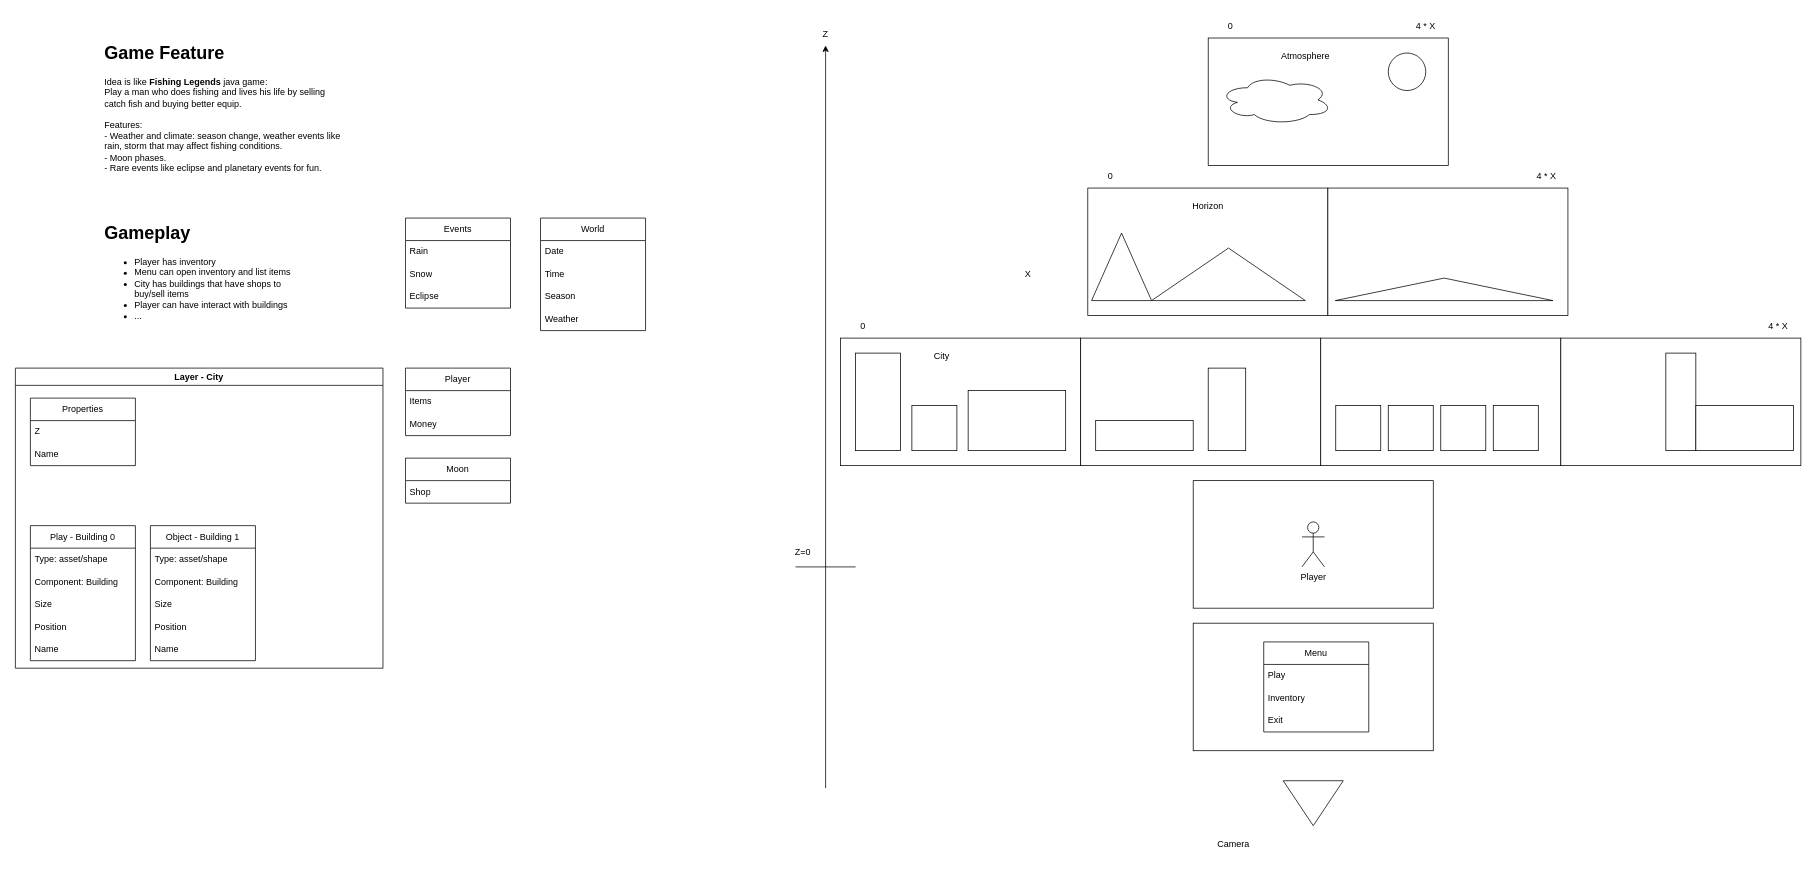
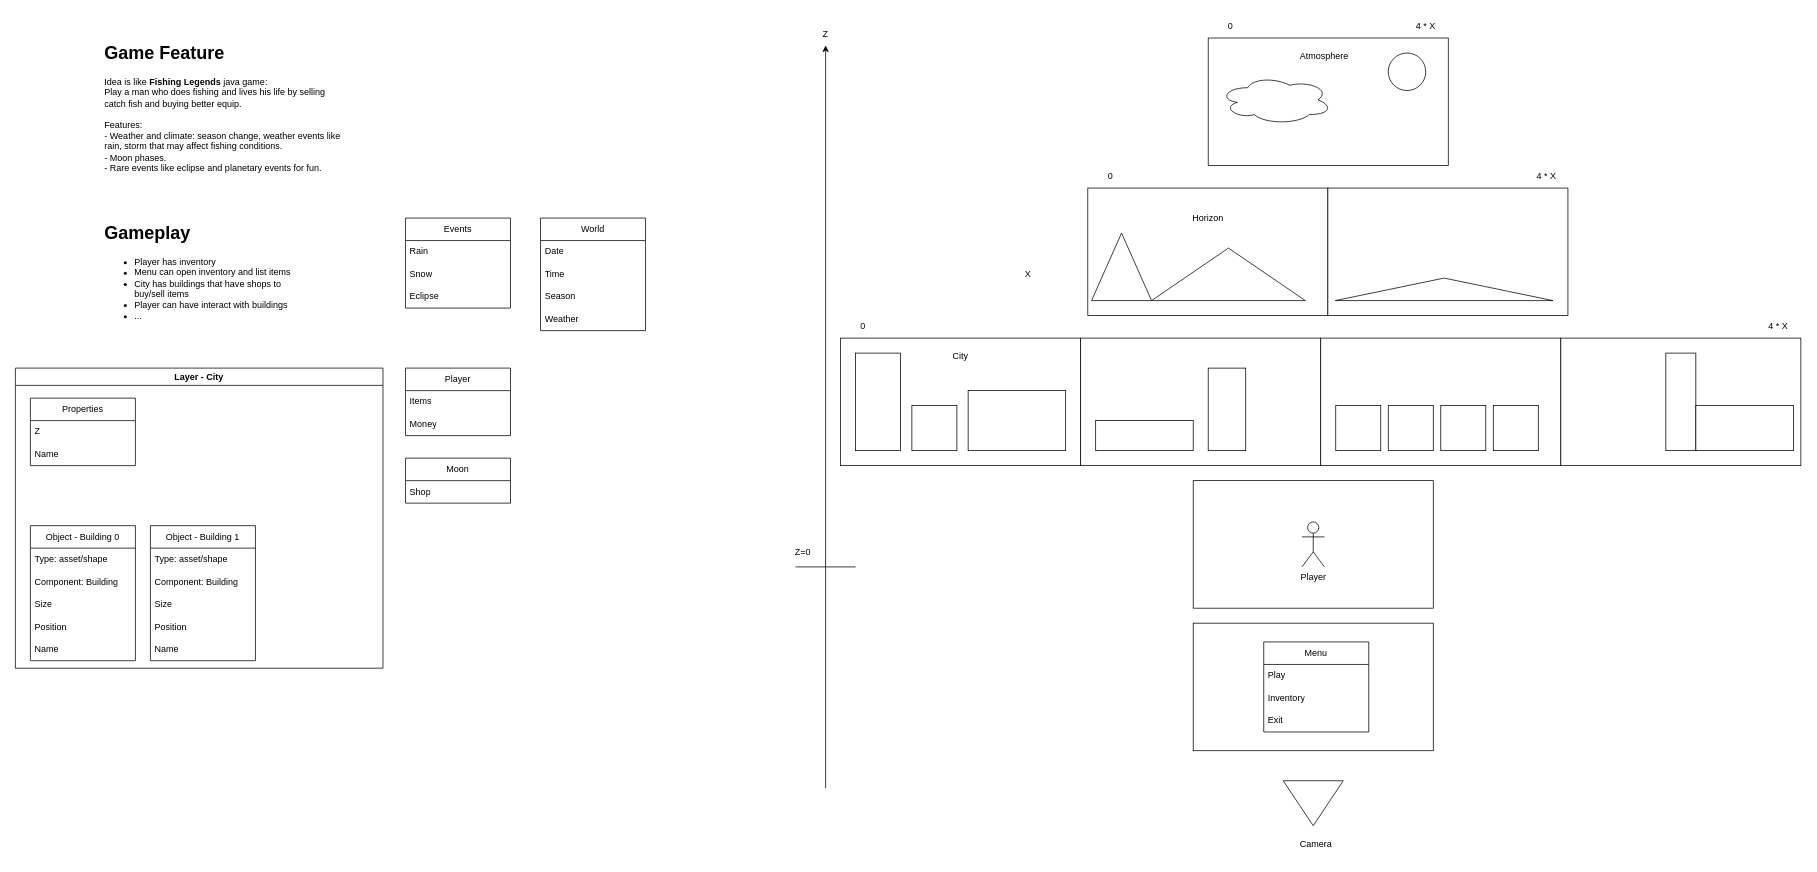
node "Atmosphere": moved (1305, 57) -> (1324, 57)
node "Horizon": moved (1208, 207) -> (1208, 218)
node "City": moved (942, 357) -> (960, 357)
node "Play - Building 0": label "Play - Building 0" -> "Object - Building 0"
node "Camera": moved (1233, 844) -> (1316, 844)
